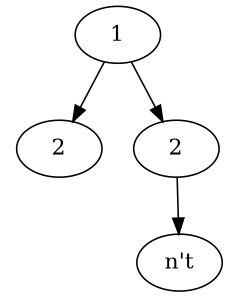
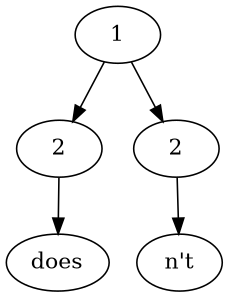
node "does": added
